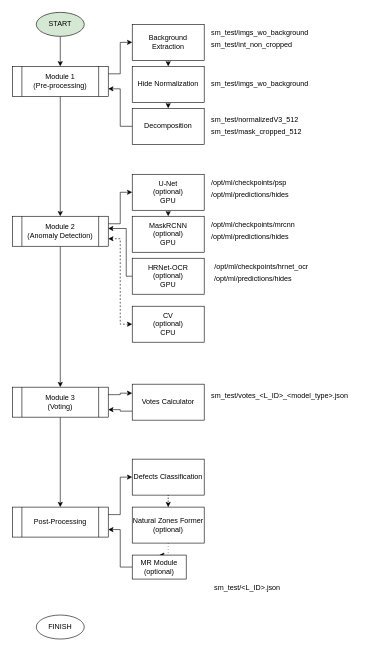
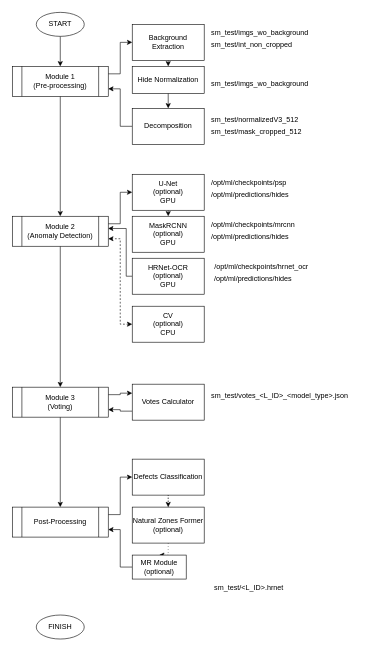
node "START": fillcolor #d5e8d4 -> #ffffff
node "Hide Normalization": size 72x36 -> 72x27
node "sm_test/<L_ID>.json": label "sm_test/<L_ID>.json" -> "sm_test/<L_ID>.hrnet"
